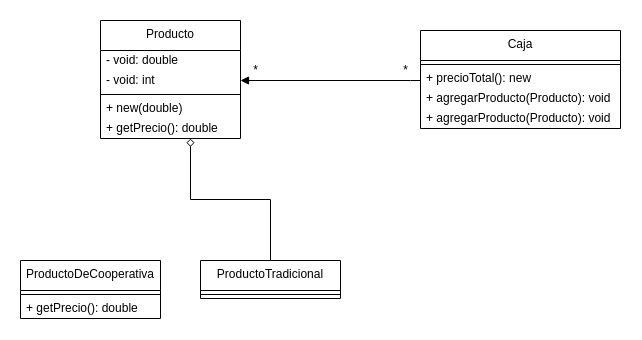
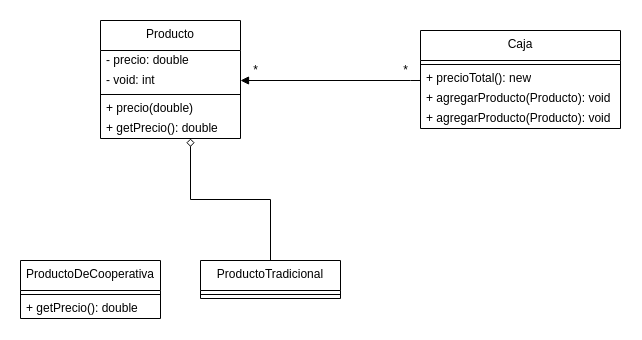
node "- void: double": label "- void: double" -> "- precio: double"
node "+ new(double)": label "+ new(double)" -> "+ precio(double)"
